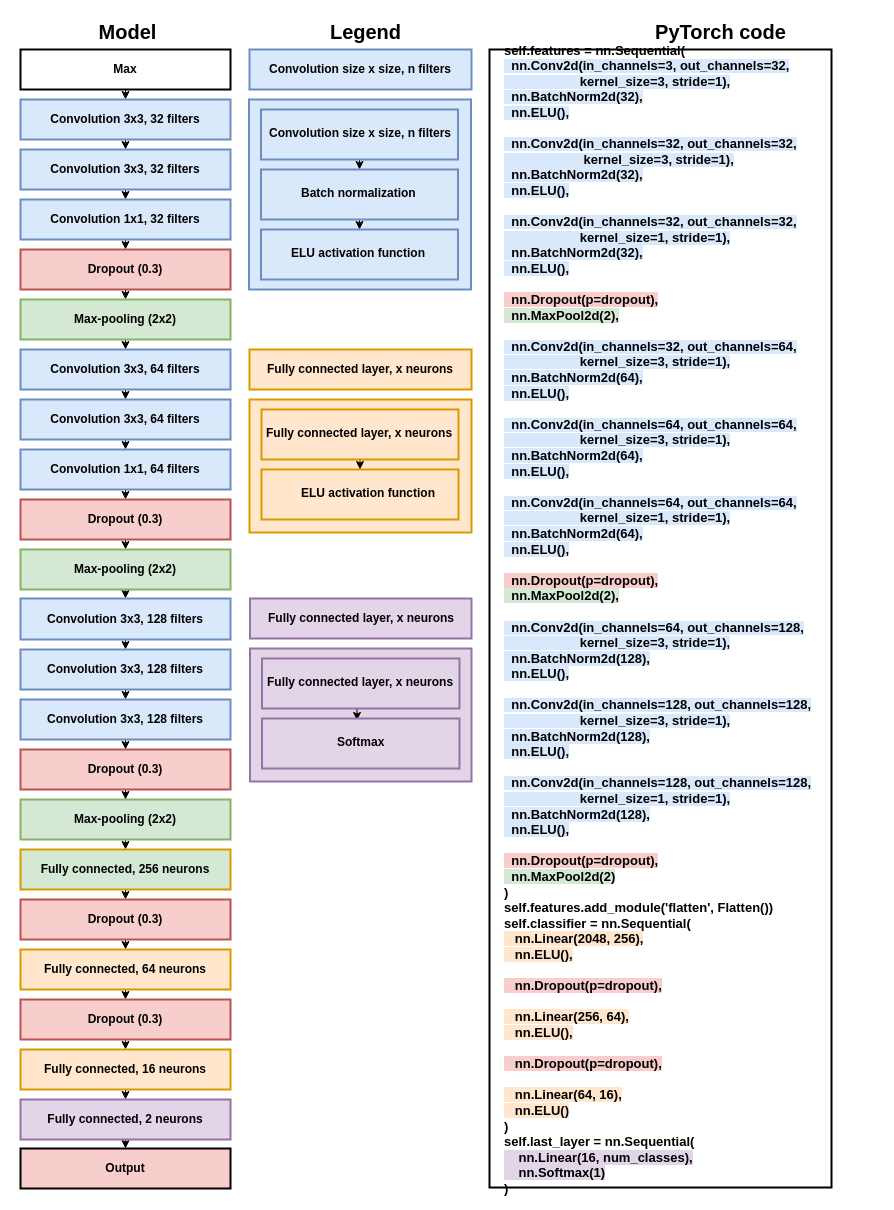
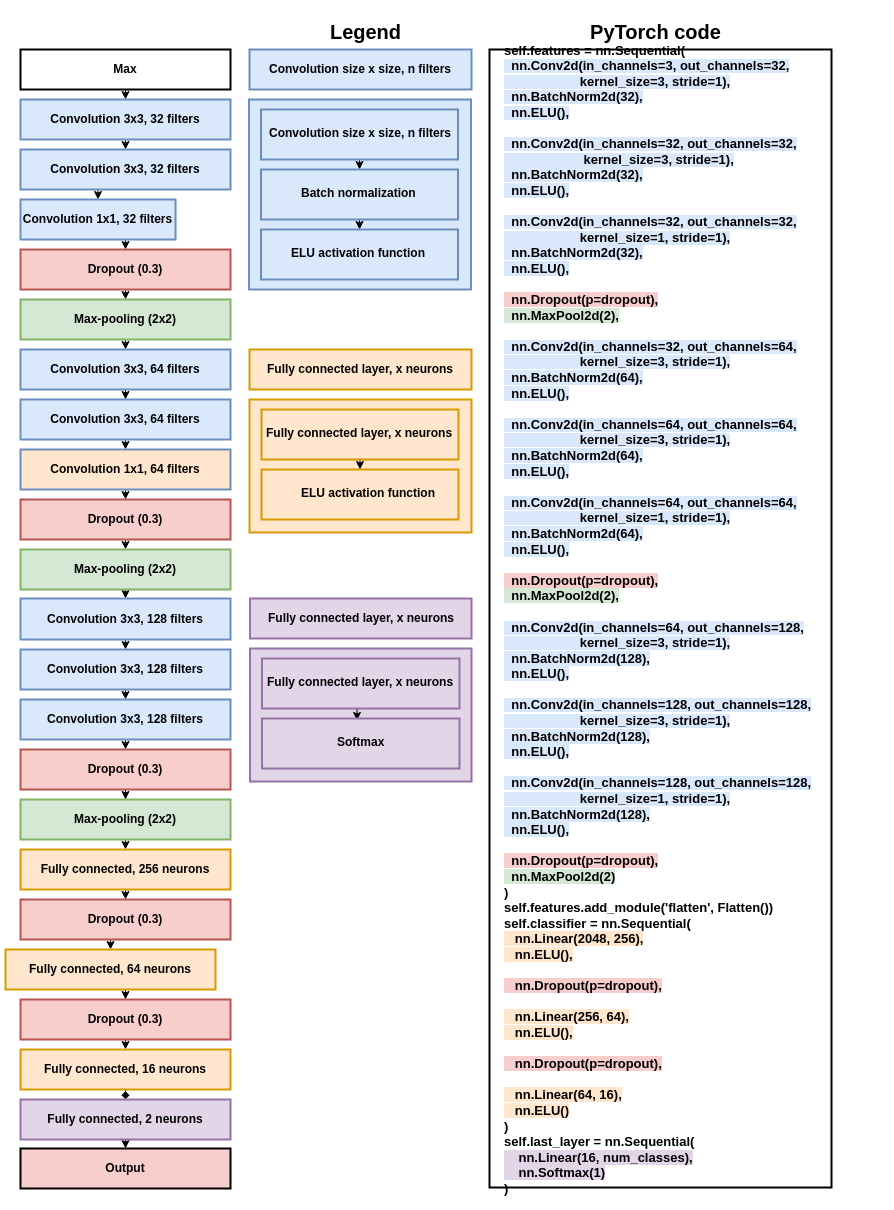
node "PyTorch code": moved (720, 31) -> (655, 31)
node "Model": removed
node "Convolution 1x1, 32 filters": size 210x40 -> 155x40
node "Convolution 1x1, 64 filters": fillcolor #dae8fc -> #ffe6cc
node "Fully connected, 256 neurons": fillcolor #d5e8d4 -> #ffe6cc
node "Fully connected, 64 neurons": moved (126, 970) -> (111, 970)
edge "Fully connected, 16 neurons" -> "Fully connected, 2 neurons": arrowhead classic -> diamond
